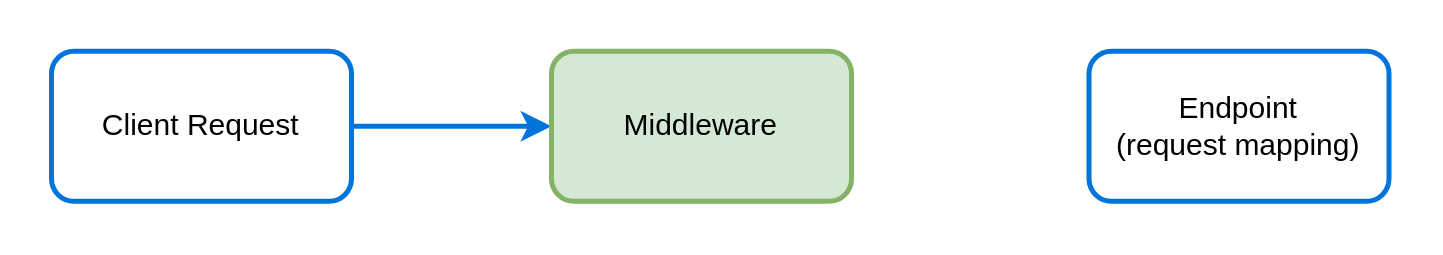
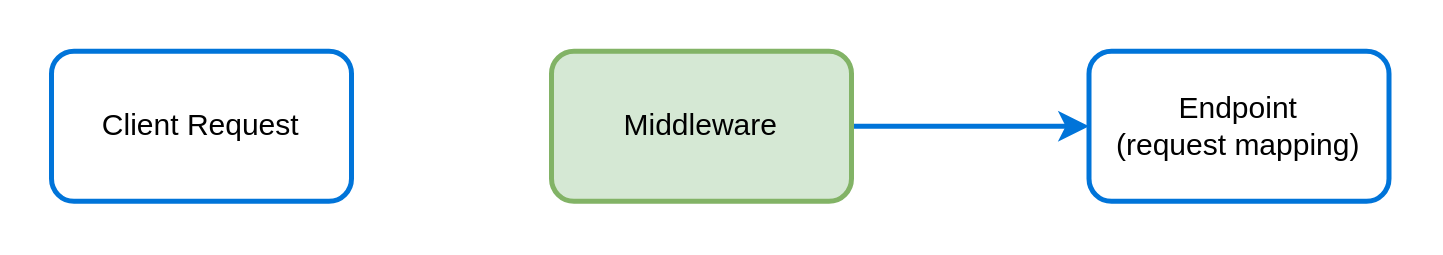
edge "Client Request" -> "Middleware": removed
edge "Middleware" -> "Endpoint (request mapping)": added
